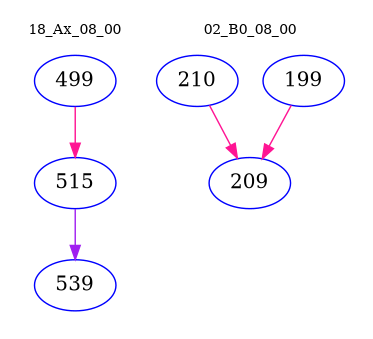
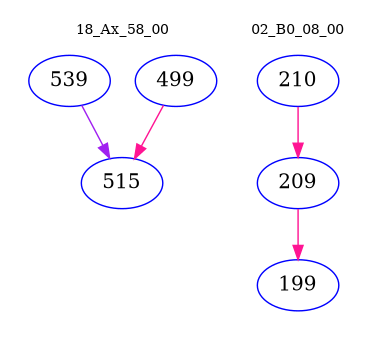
cluster "18_Ax_08_00": label "18_Ax_08_00" -> "18_Ax_58_00"
edge "199" -> "209": reversed
edge "515" -> "539": reversed
